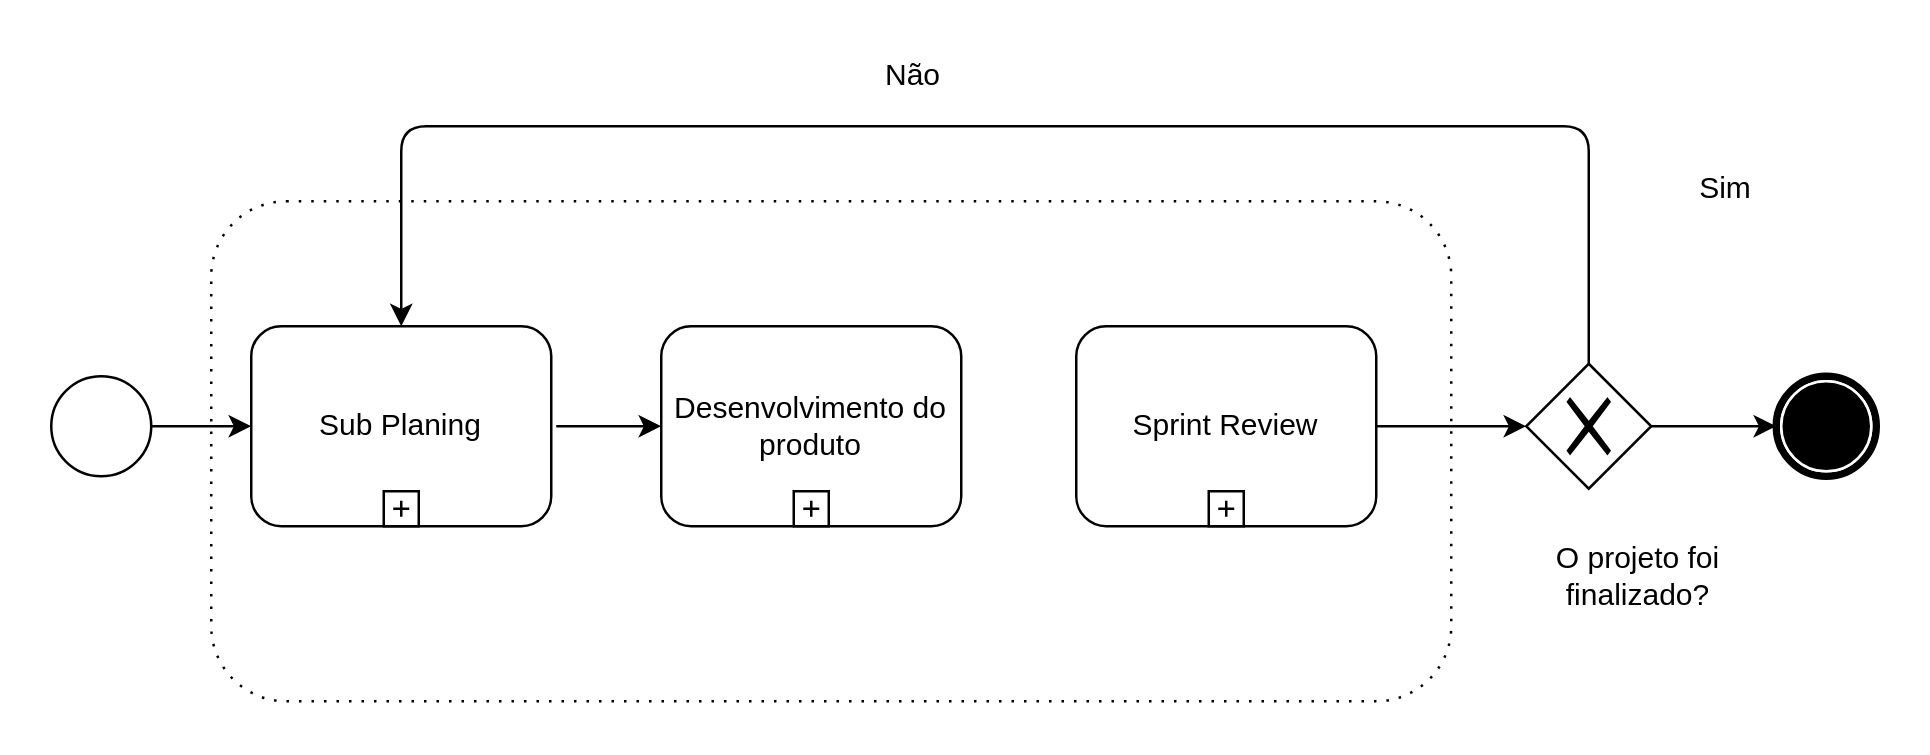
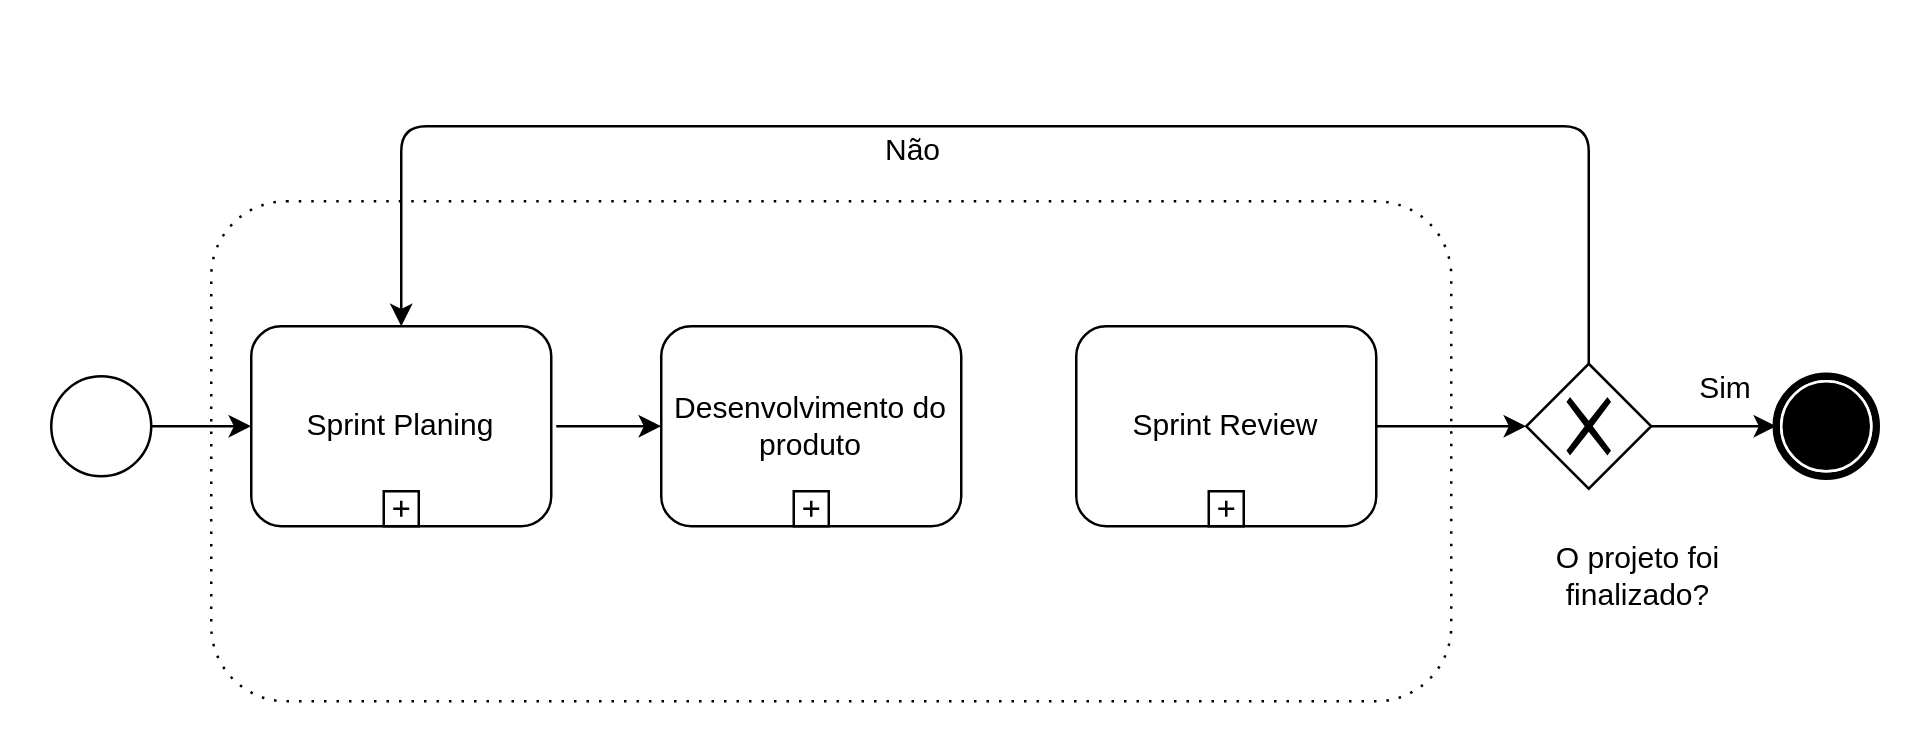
node "Não": moved (914, 76) -> (914, 151)
node "Sim": moved (1726, 189) -> (1726, 389)
node "Sub Planing": label "Sub Planing" -> "Sprint Planing"
